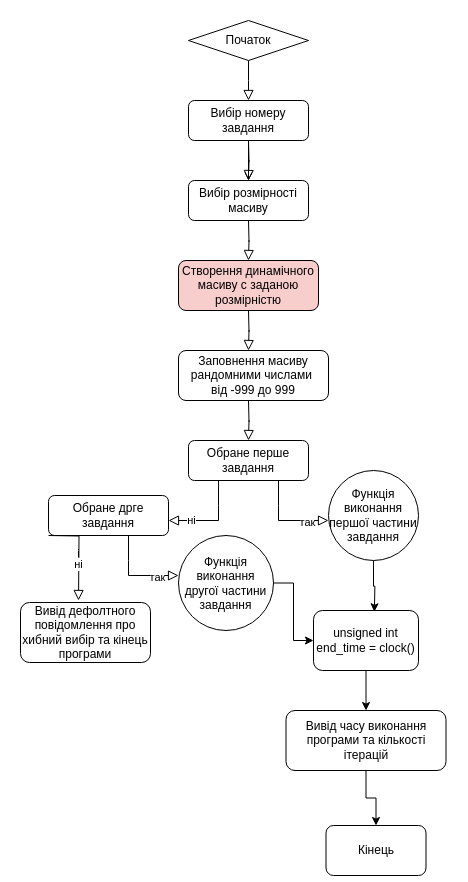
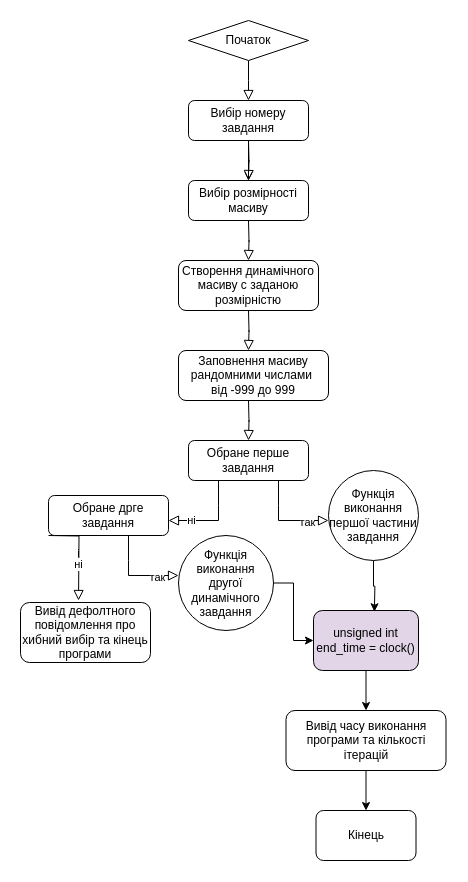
node "Створення динамічного масиву с заданою розмірністю": fillcolor #f8cecc -> #ffffff
node "Функція виконання другої частини завдання": label "Функція виконання другої частини завдання" -> "Функція виконання другої динамічного завдання"
node "unsigned int end_time = clock()": fillcolor #ffffff -> #e1d5e7
node "Кінець": moved (376, 851) -> (366, 836)
